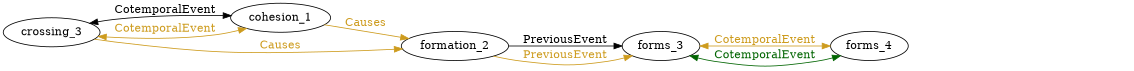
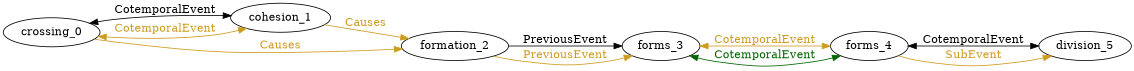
node "crossing_3": label "crossing_3" -> "crossing_0"
node "division_5": added
